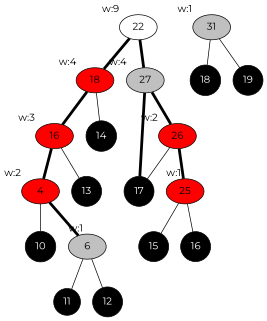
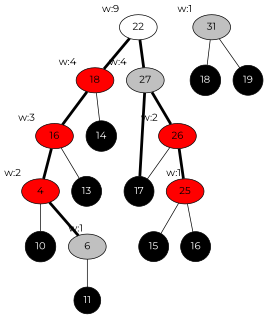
node "12": removed
